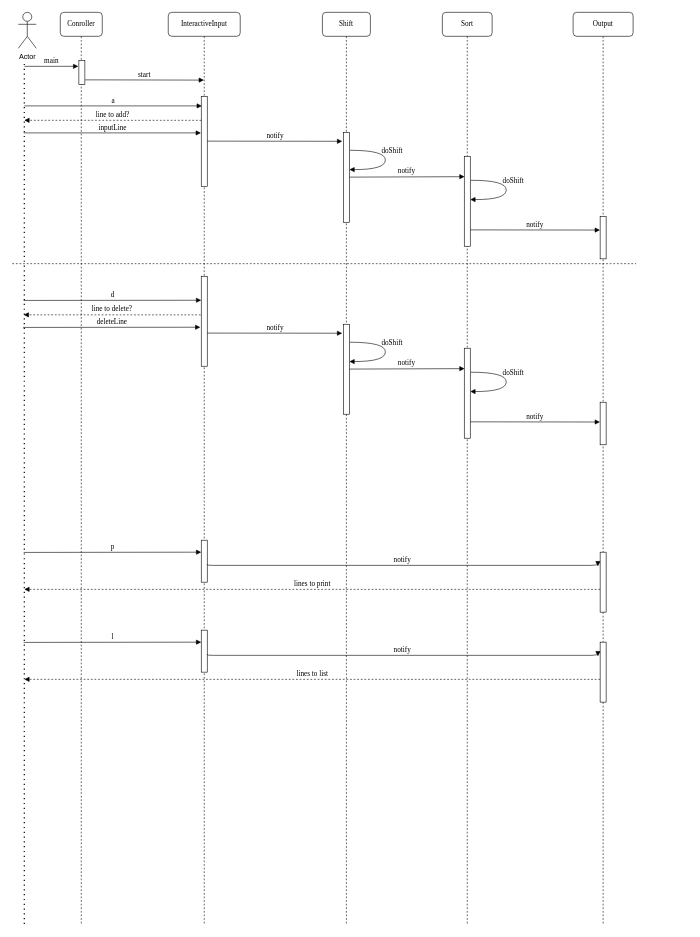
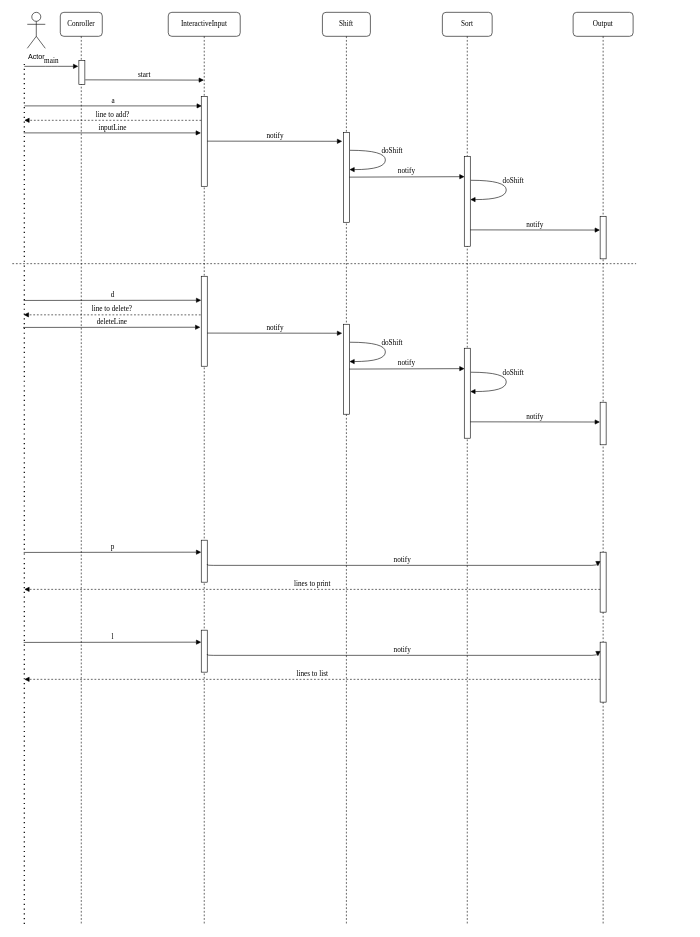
node "Actor": moved (27, 30) -> (36, 30)
